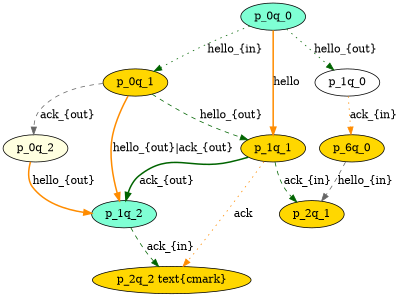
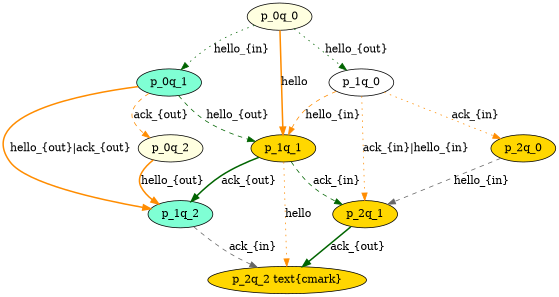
node "p_0q_0": fillcolor aquamarine -> lightyellow
node "p_0q_1": fillcolor gold -> aquamarine
edge "p_0q_1" -> "p_0q_2": color gray40 -> darkorange
edge "p_1q_0" -> "p_1q_1": added, label "hello_{in}"
edge "p_1q_0" -> "p_2q_1": added, label "ack_{in}|hello_{in}"
node "p_6q_0": label "p_6q_0" -> "p_2q_0"
edge "p_1q_1" -> "p_2q_2 text{cmark}": label "ack" -> "hello"
edge "p_2q_1" -> "p_2q_2 text{cmark}": added, label "ack_{out}"
edge "p_1q_2" -> "p_2q_2 text{cmark}": color darkgreen -> gray40
